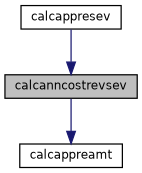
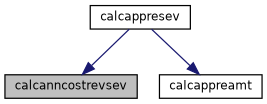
edge "calcanncostrevsev" -> "calcappreamt": now "calcappresev" -> "calcappreamt"
